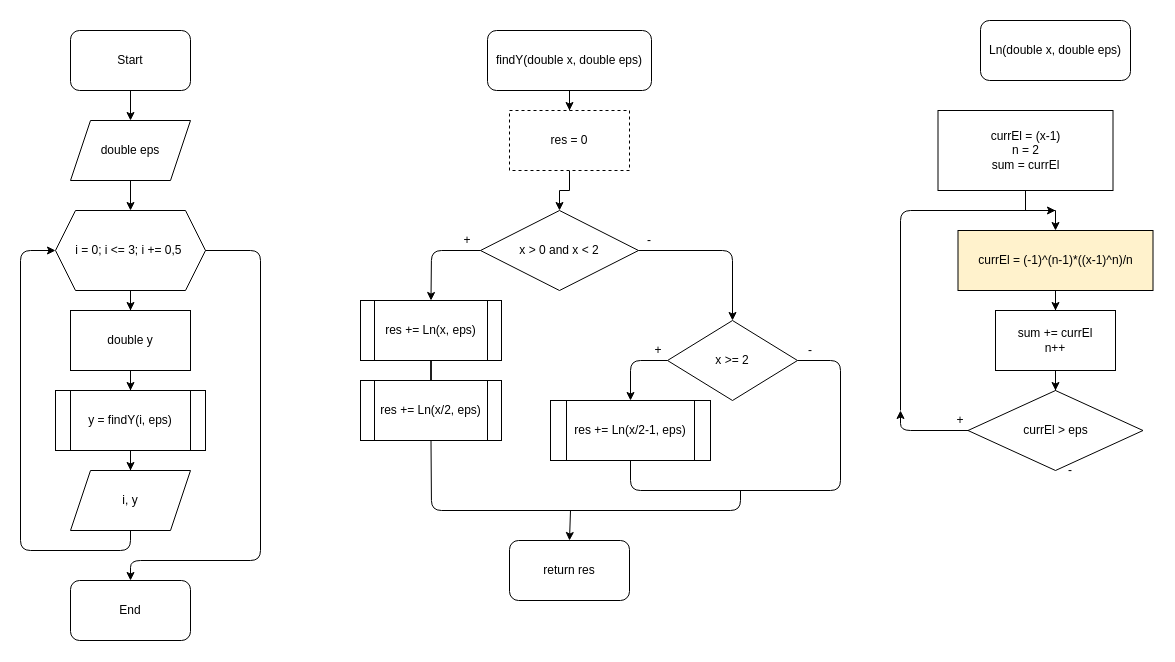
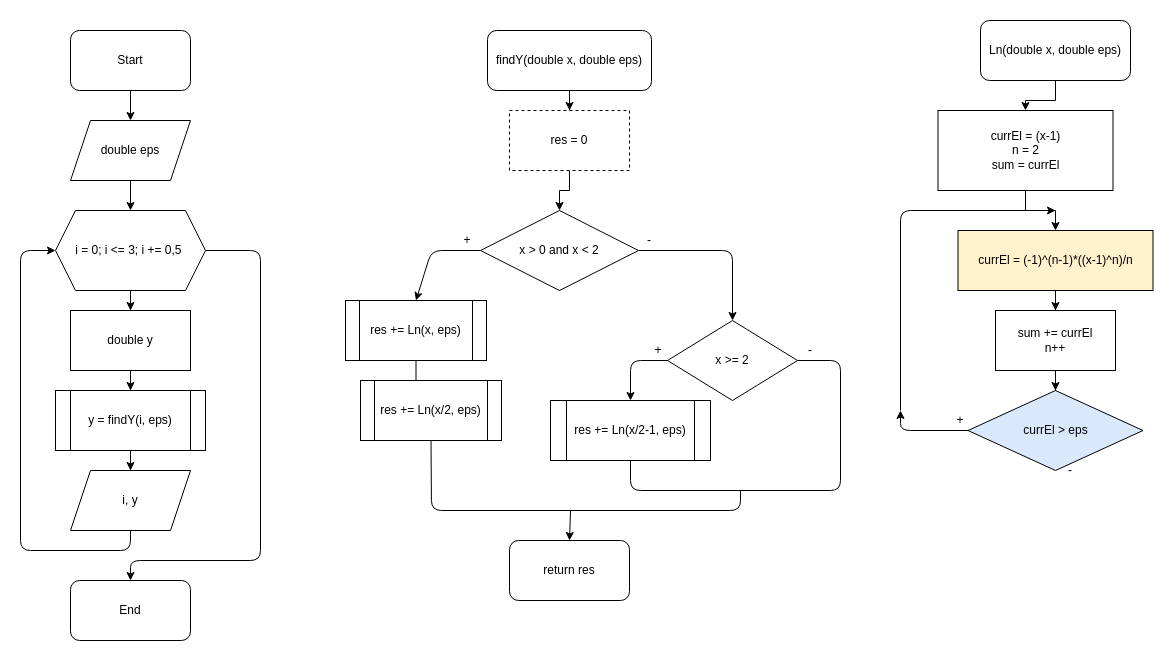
edge "Ln(double x, double eps)" -> "currEl = (x-1) n = 2 sum = currEl": added
node "res += Ln(x, eps)": moved (431, 331) -> (416, 331)
node "currEl > eps": fillcolor #ffffff -> #dae8fc
